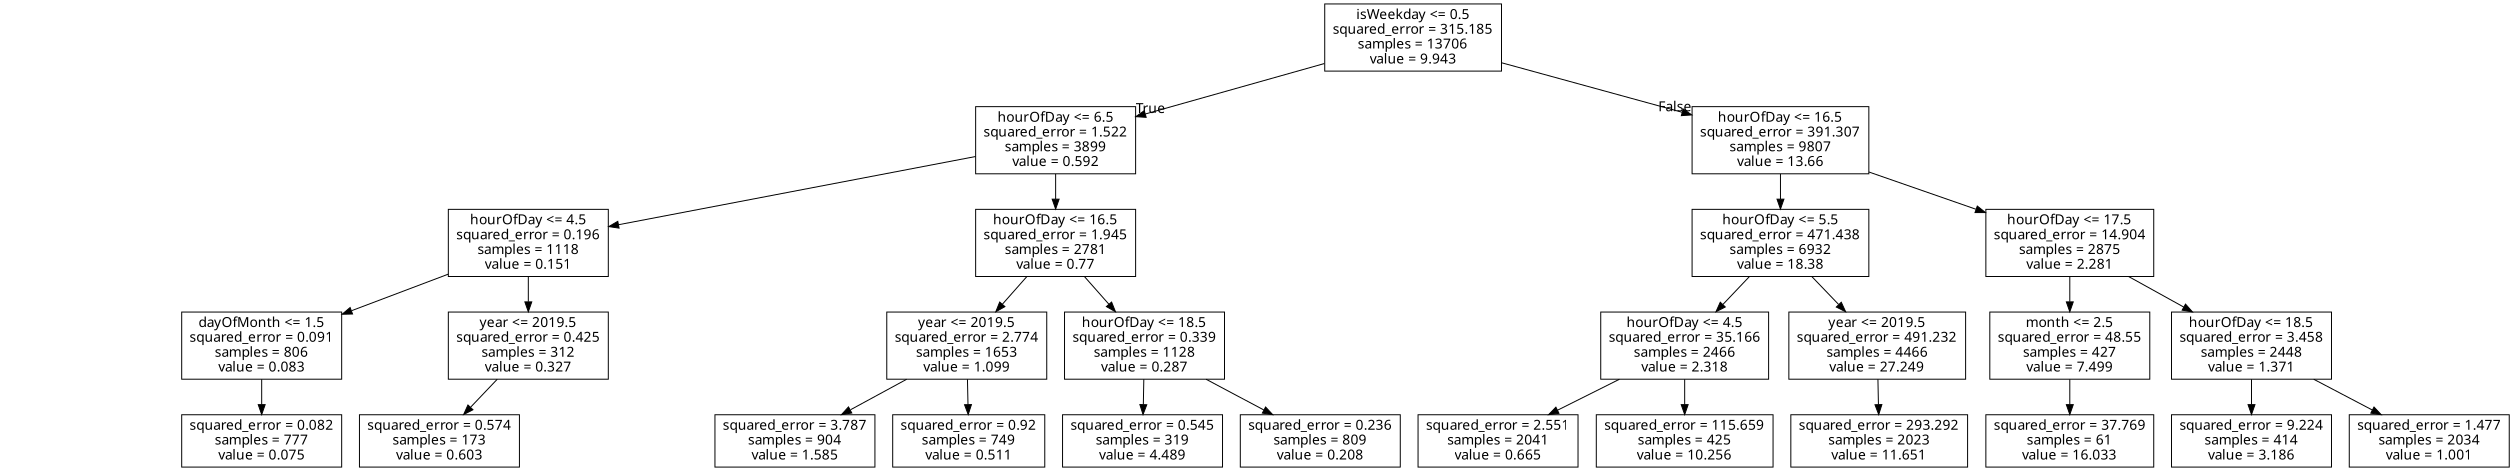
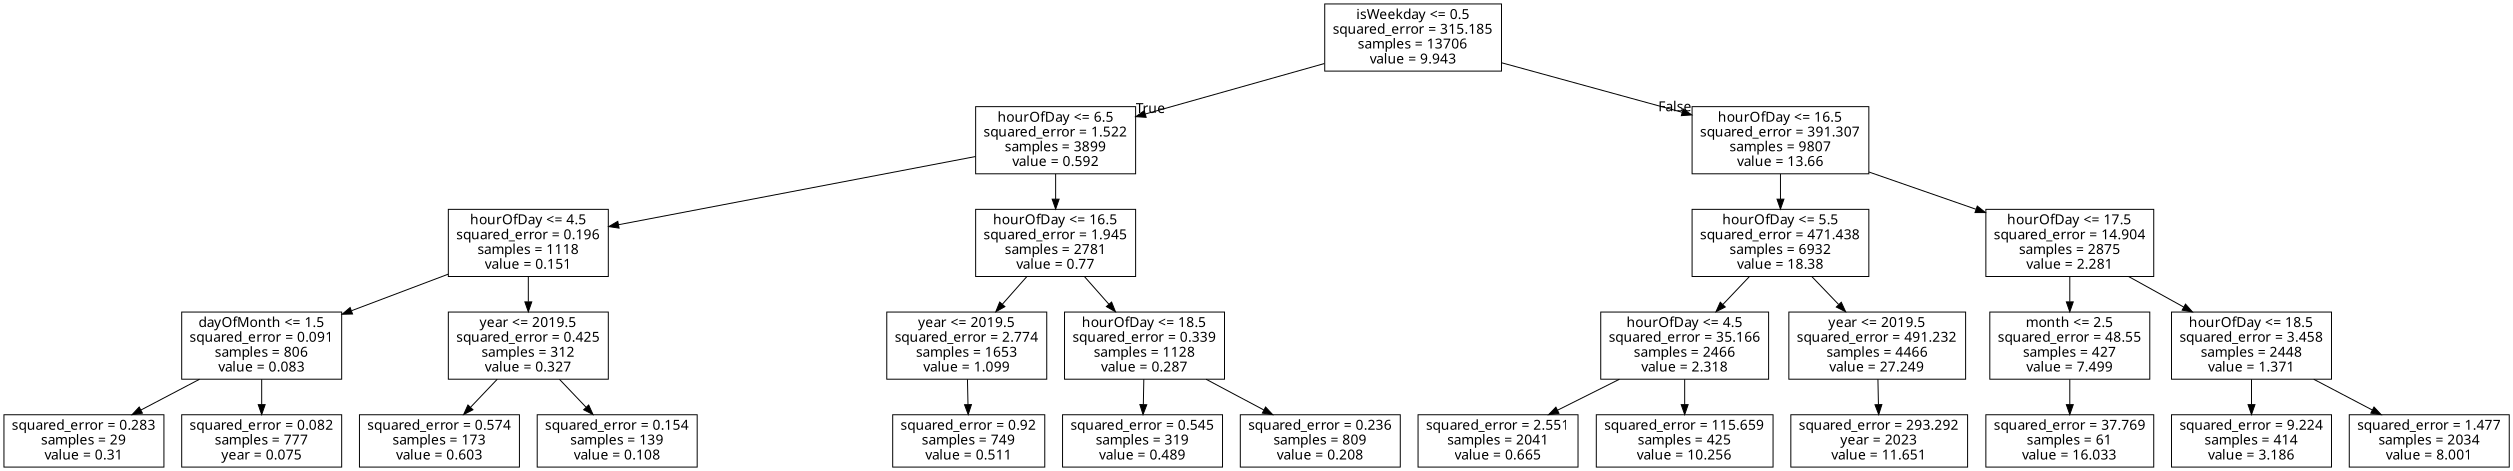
node "squared_error = 0.283 samples = 29 value = 0.31": added
node "squared_error = 0.082 samples = 777 value = 0.075": label "squared_error = 0.082 samples = 777 value = 0.075" -> "squared_error = 0.082 samples = 777 year = 0.075"
node "squared_error = 0.154 samples = 139 value = 0.108": added
node "squared_error = 3.787 samples = 904 value = 1.585": removed
node "squared_error = 0.545 samples = 319 value = 4.489": label "squared_error = 0.545 samples = 319 value = 4.489" -> "squared_error = 0.545 samples = 319 value = 0.489"
node "squared_error = 293.292 samples = 2023 value = 11.651": label "squared_error = 293.292 samples = 2023 value = 11.651" -> "squared_error = 293.292 year = 2023 value = 11.651"
node "squared_error = 1.477 samples = 2034 value = 1.001": label "squared_error = 1.477 samples = 2034 value = 1.001" -> "squared_error = 1.477 samples = 2034 value = 8.001"
